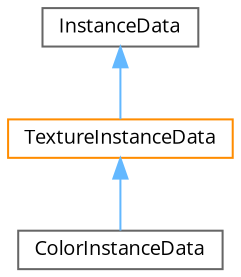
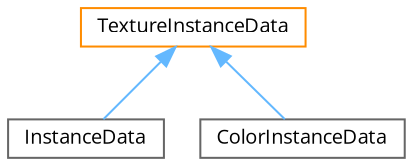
edge "TextureInstanceData" -> "InstanceData": reversed
